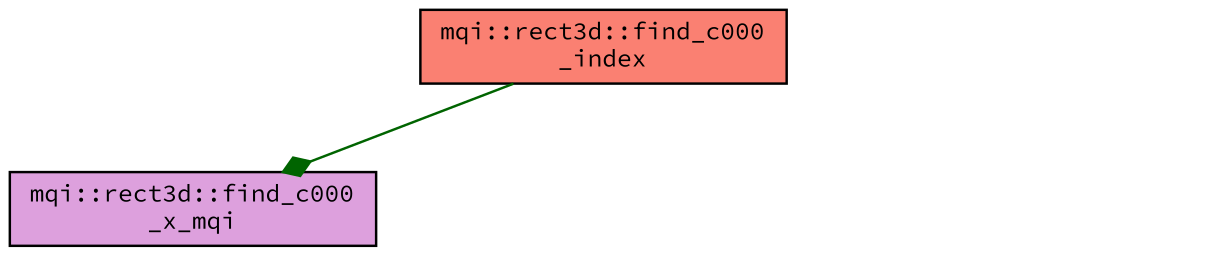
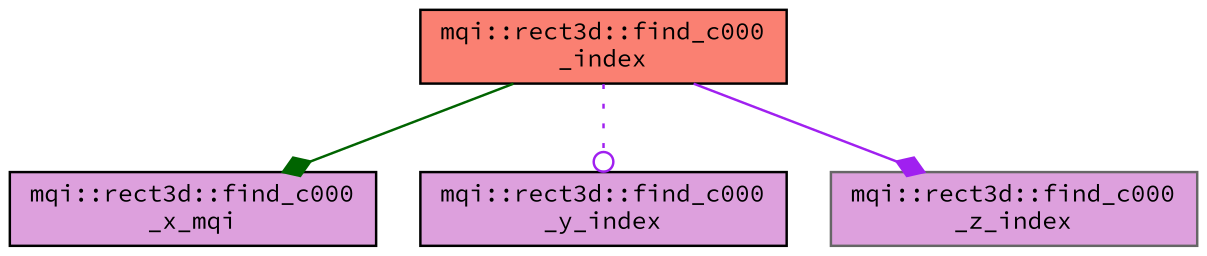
node "mqi::rect3d::find_c000 _y_index": added
node "mqi::rect3d::find_c000 _z_index": added
